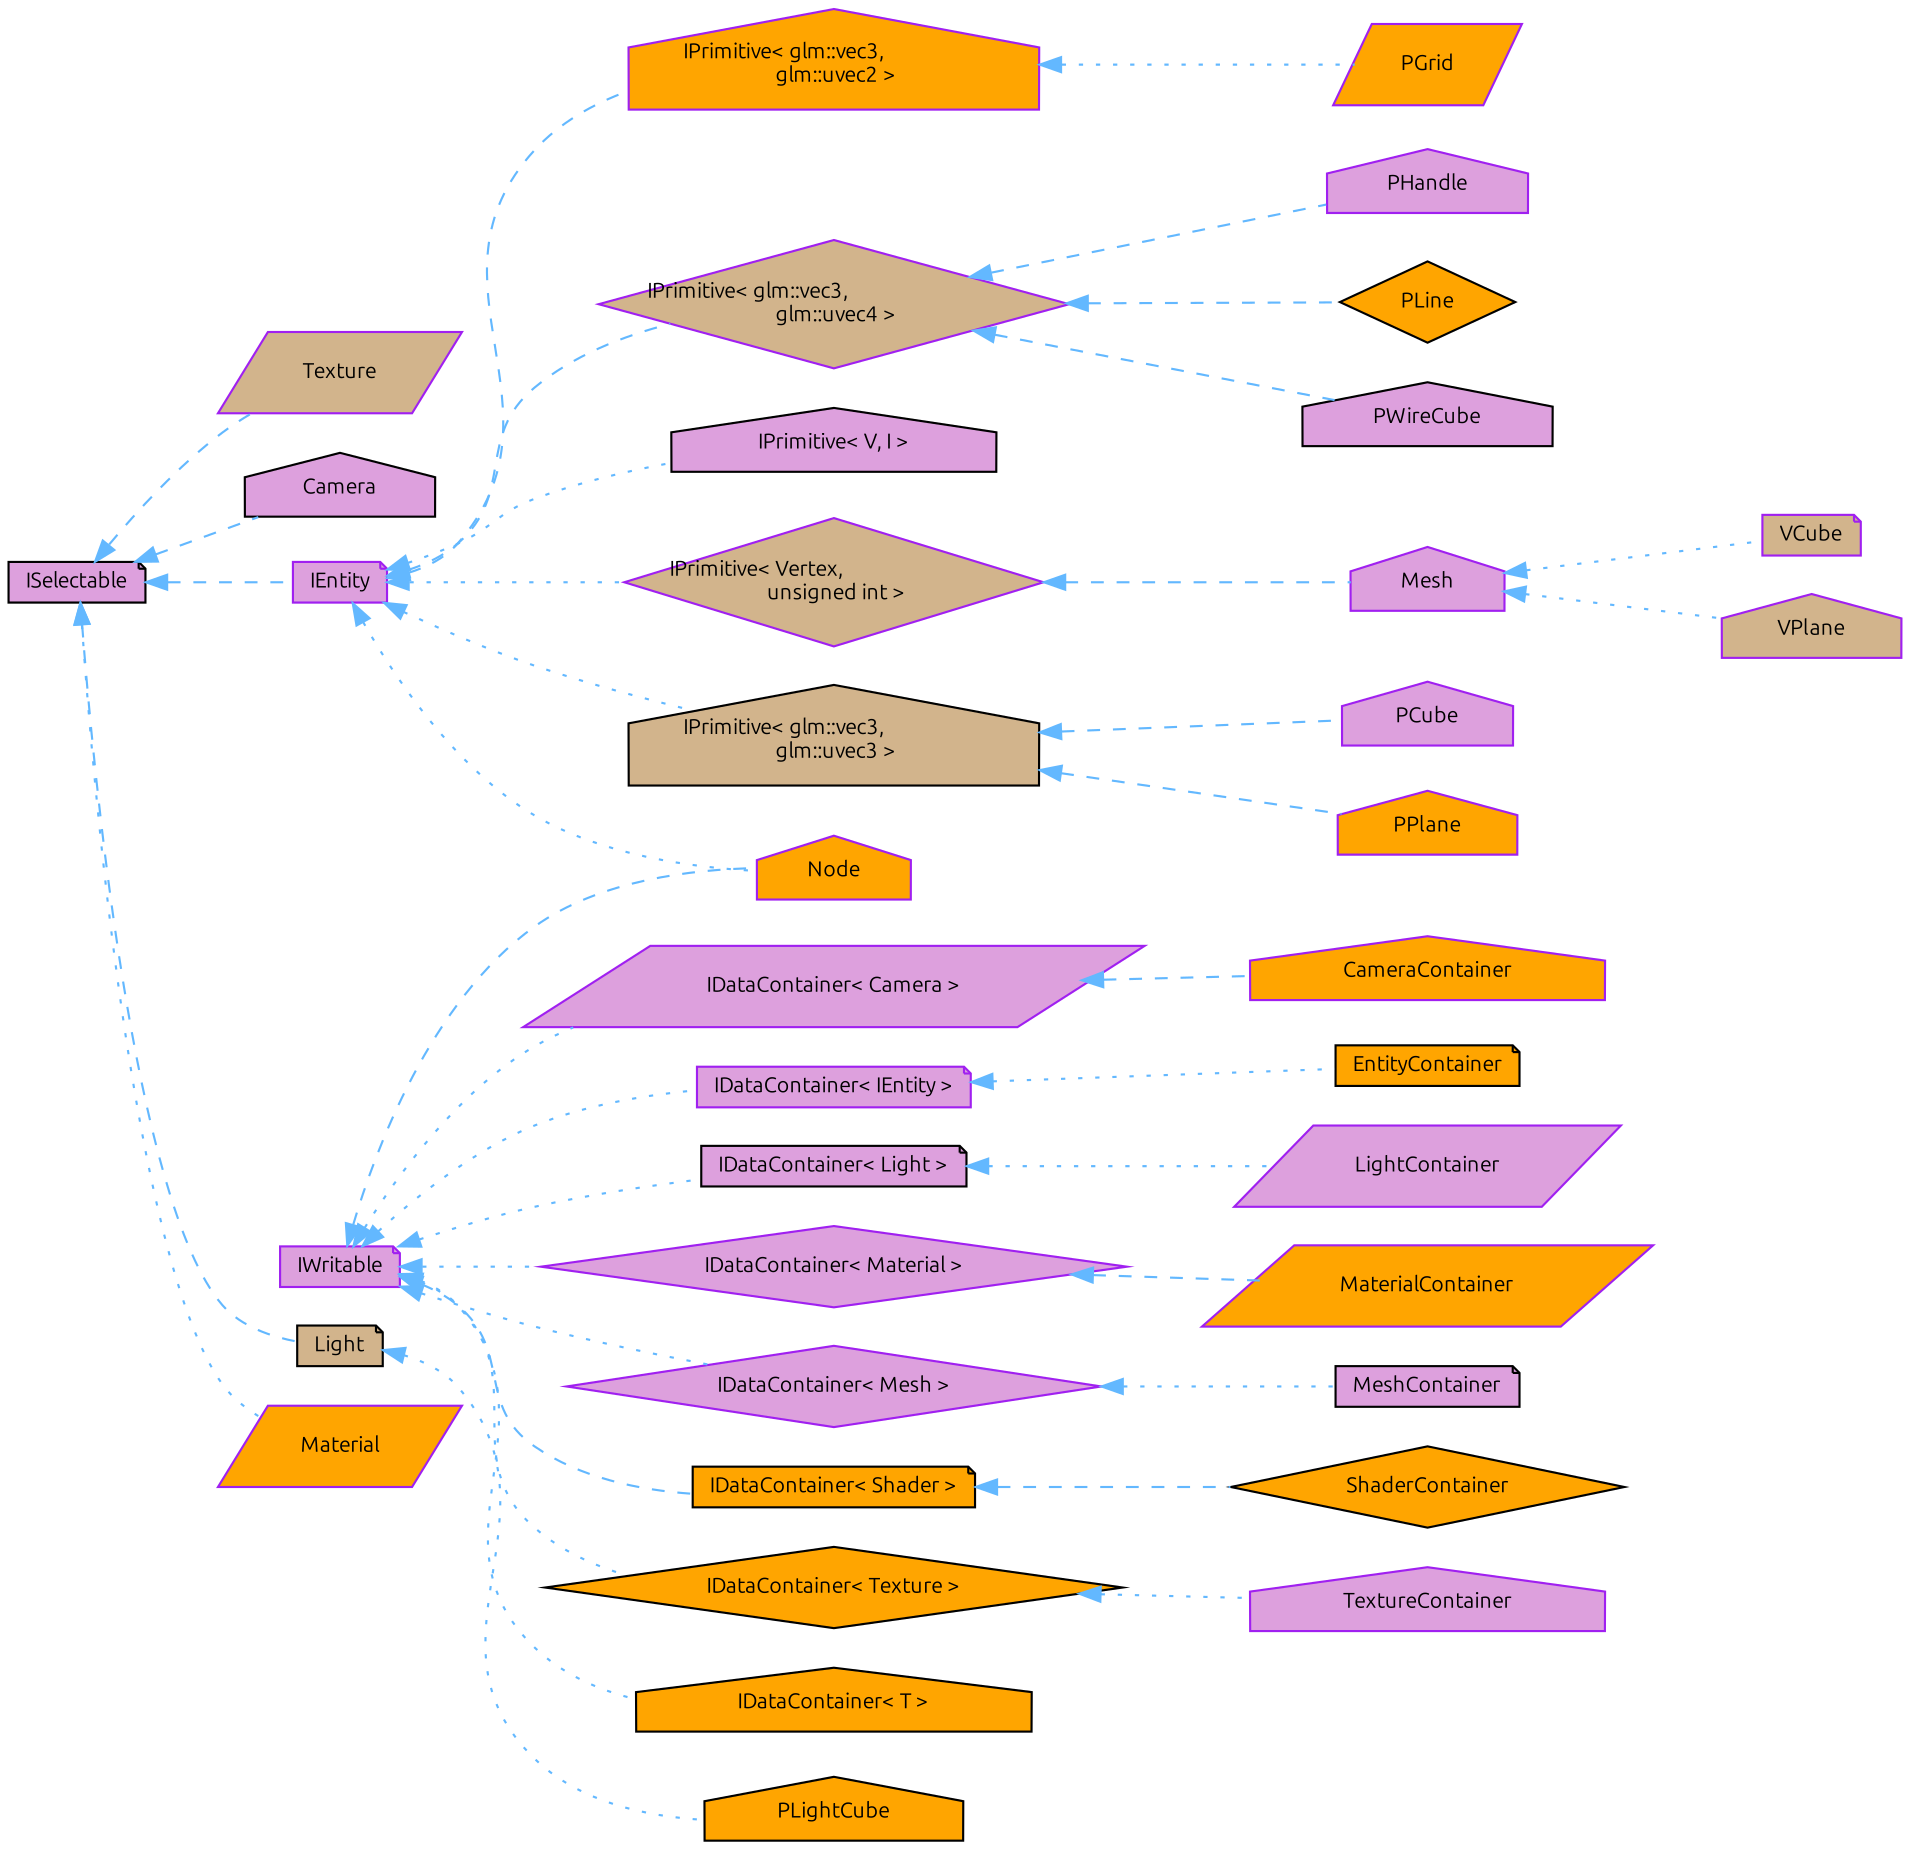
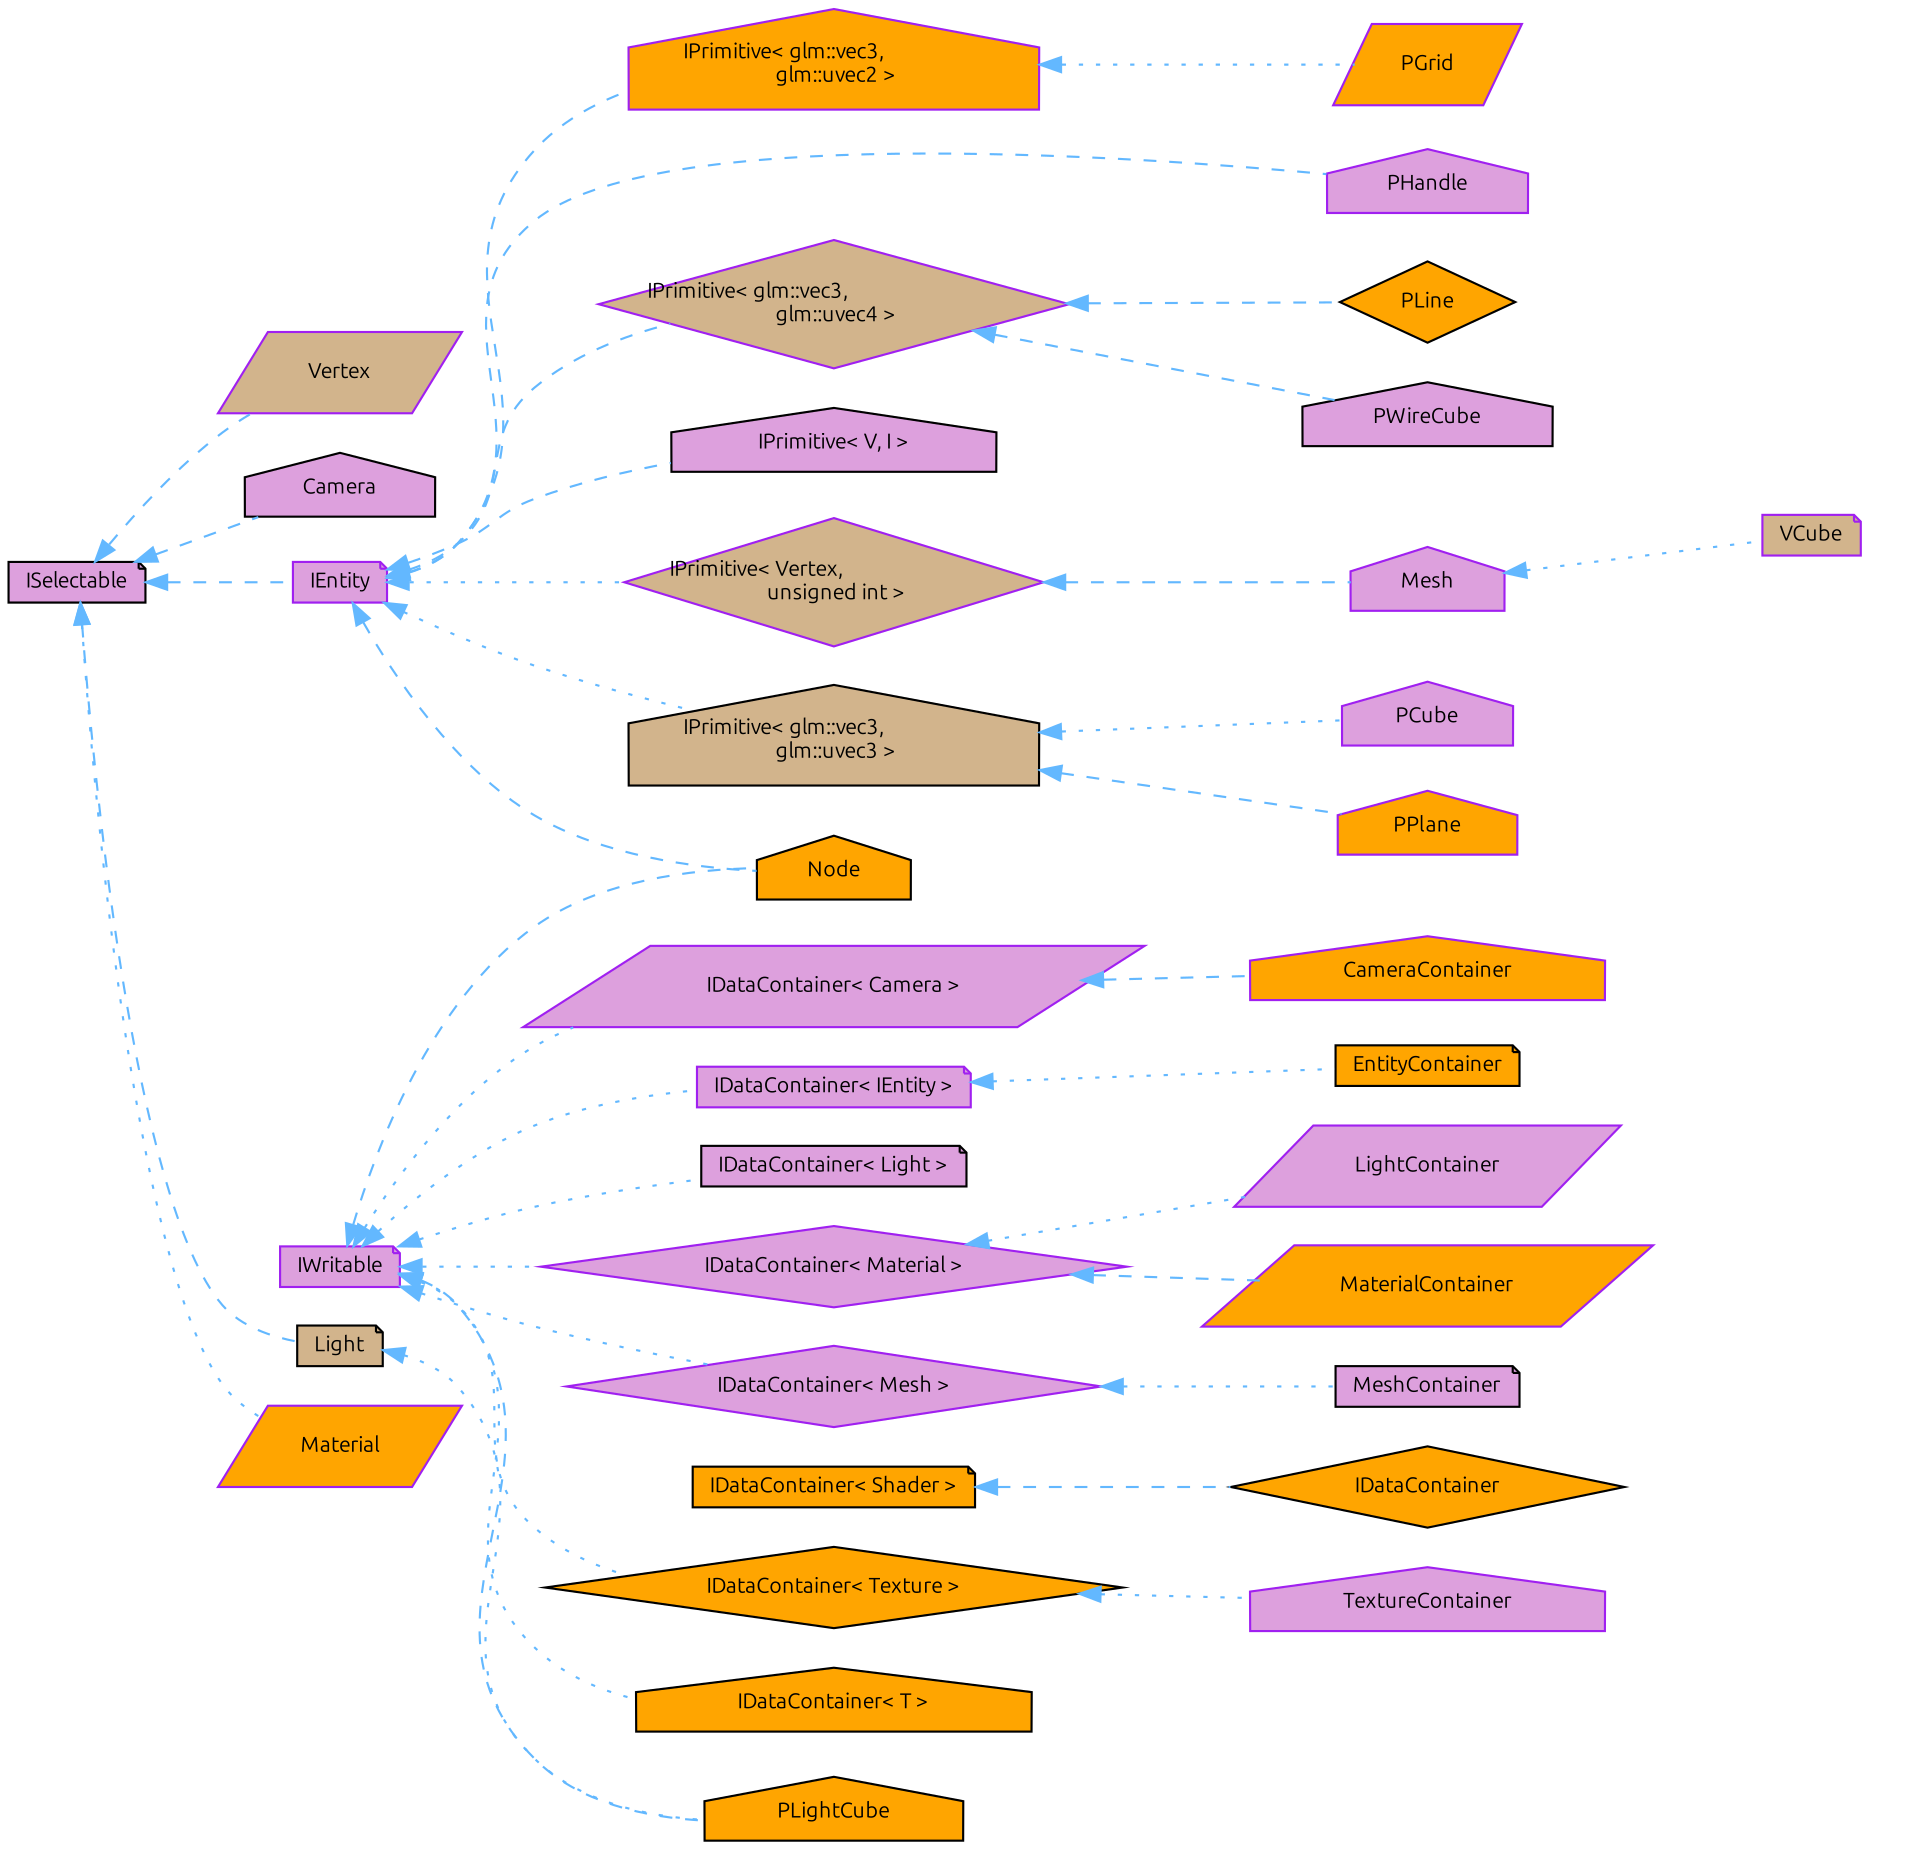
edge "PHandle" -> "IPrimitive< glm::vec3, glm::uvec4 >": now "PHandle" -> "IEntity"
node "Texture": label "Texture" -> "Vertex"
edge "IPrimitive< V, I >" -> "IEntity": style dotted -> dashed
node "VPlane": removed
edge "PCube" -> "IPrimitive< glm::vec3, glm::uvec3 >": style dashed -> dotted
edge "Node" -> "IEntity": style dotted -> dashed
node "Node": color purple -> black
edge "LightContainer" -> "IDataContainer< Light >": now "LightContainer" -> "IDataContainer< Material >"
edge "IDataContainer< Shader >" -> "IWritable": now "PLightCube" -> "IWritable"
node "ShaderContainer": label "ShaderContainer" -> "IDataContainer"
